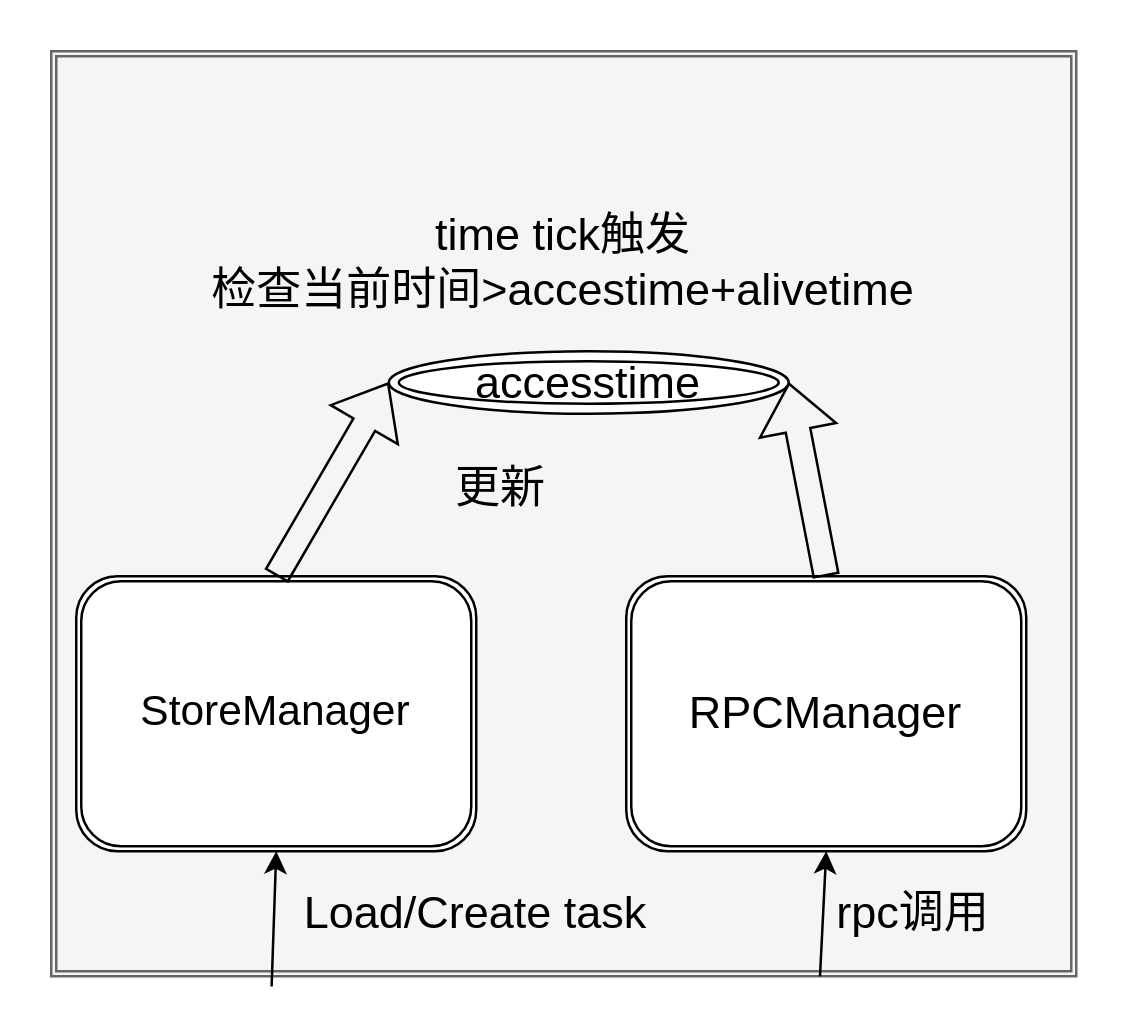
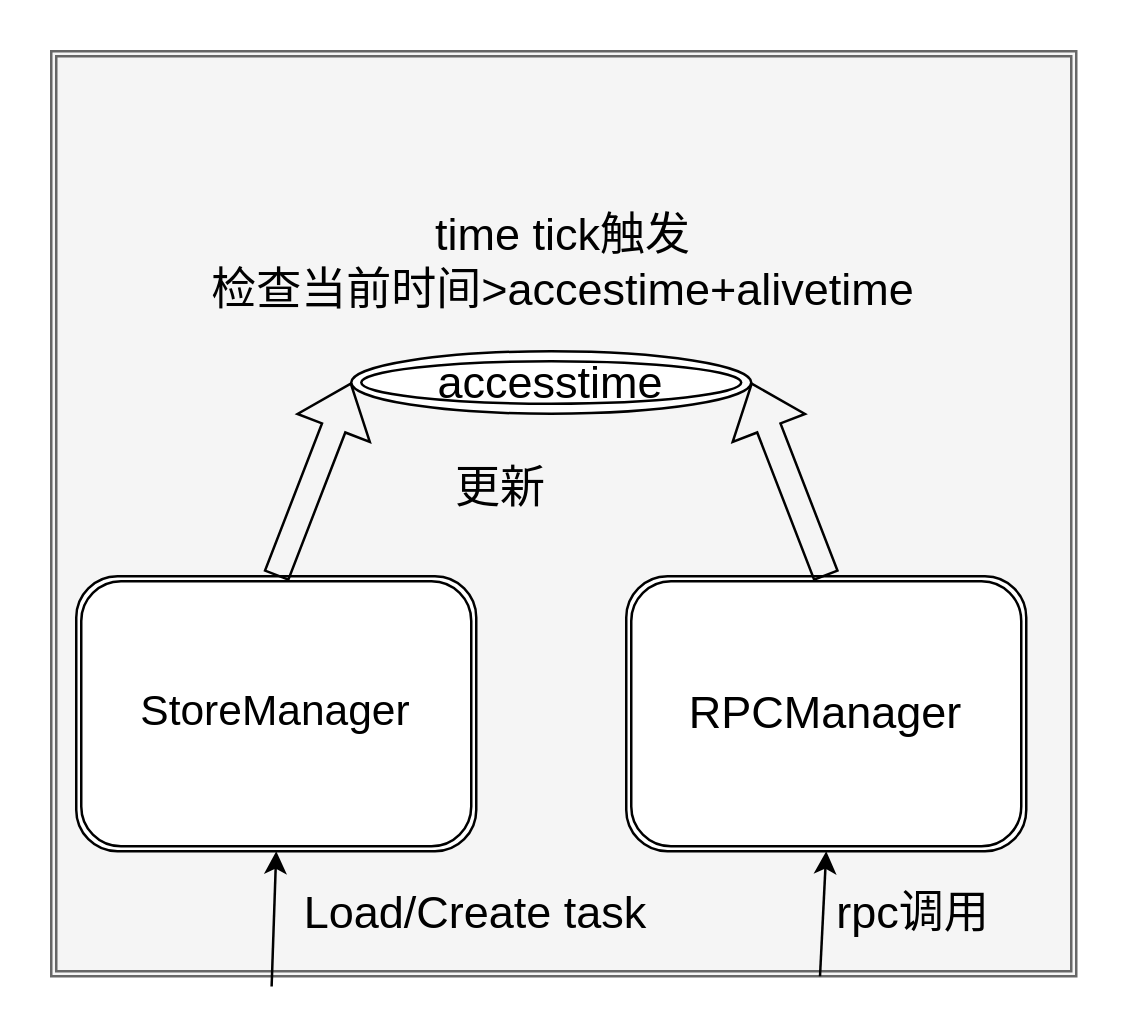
node "accesstime": moved (589, 383) -> (551, 383)
